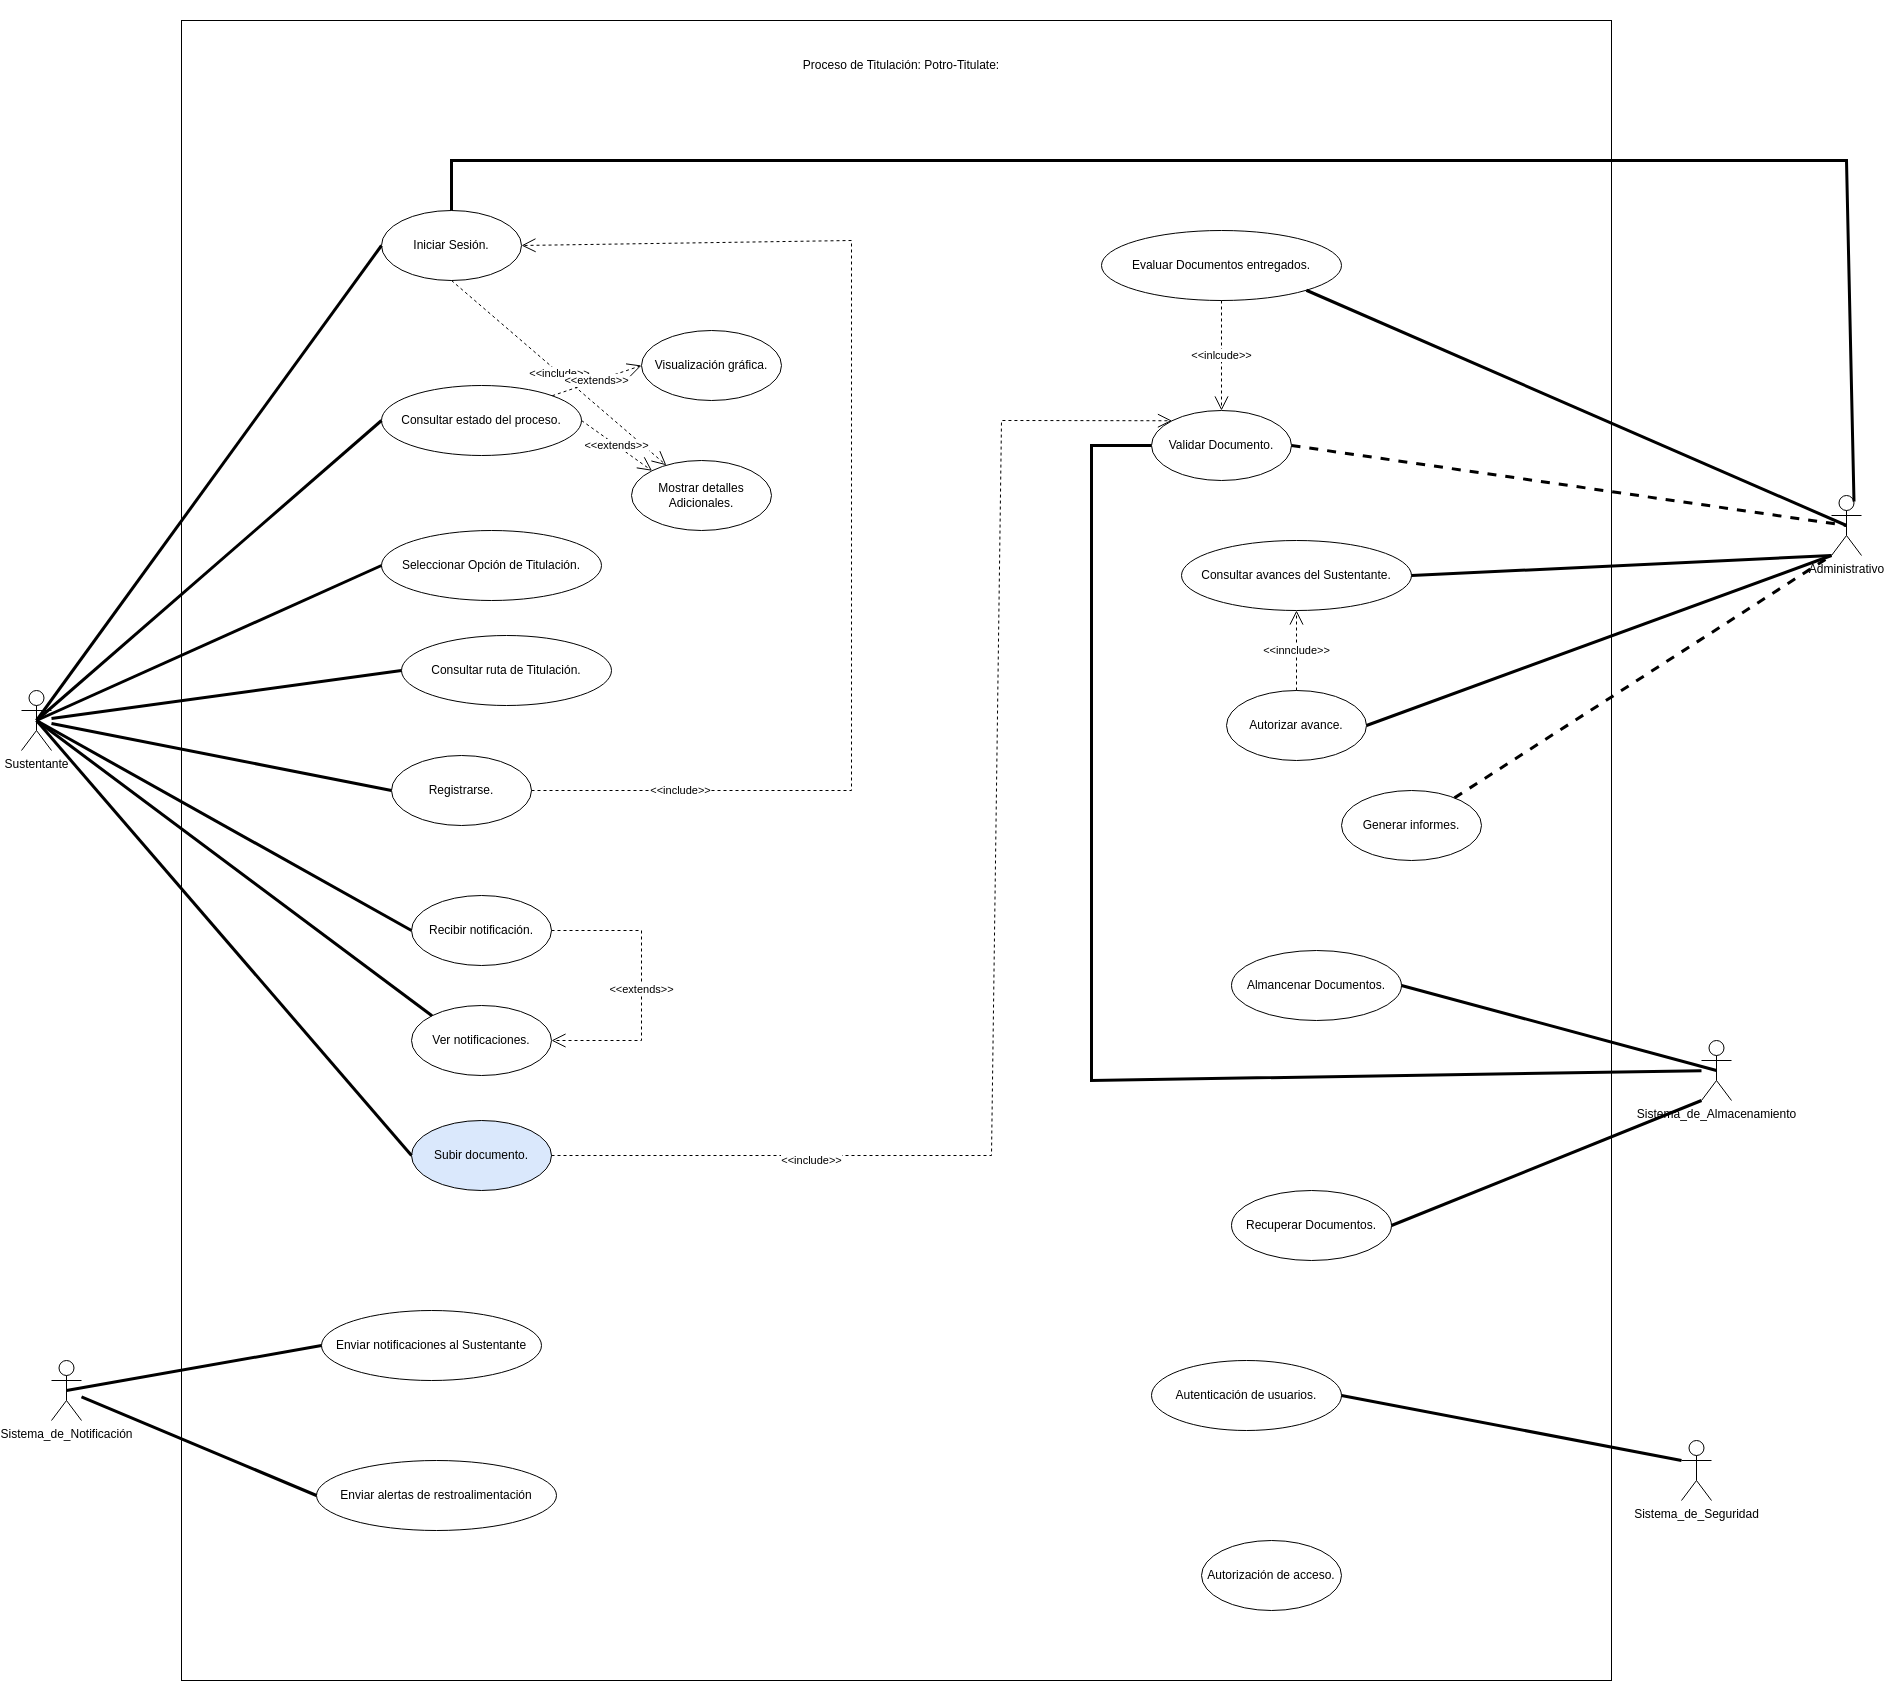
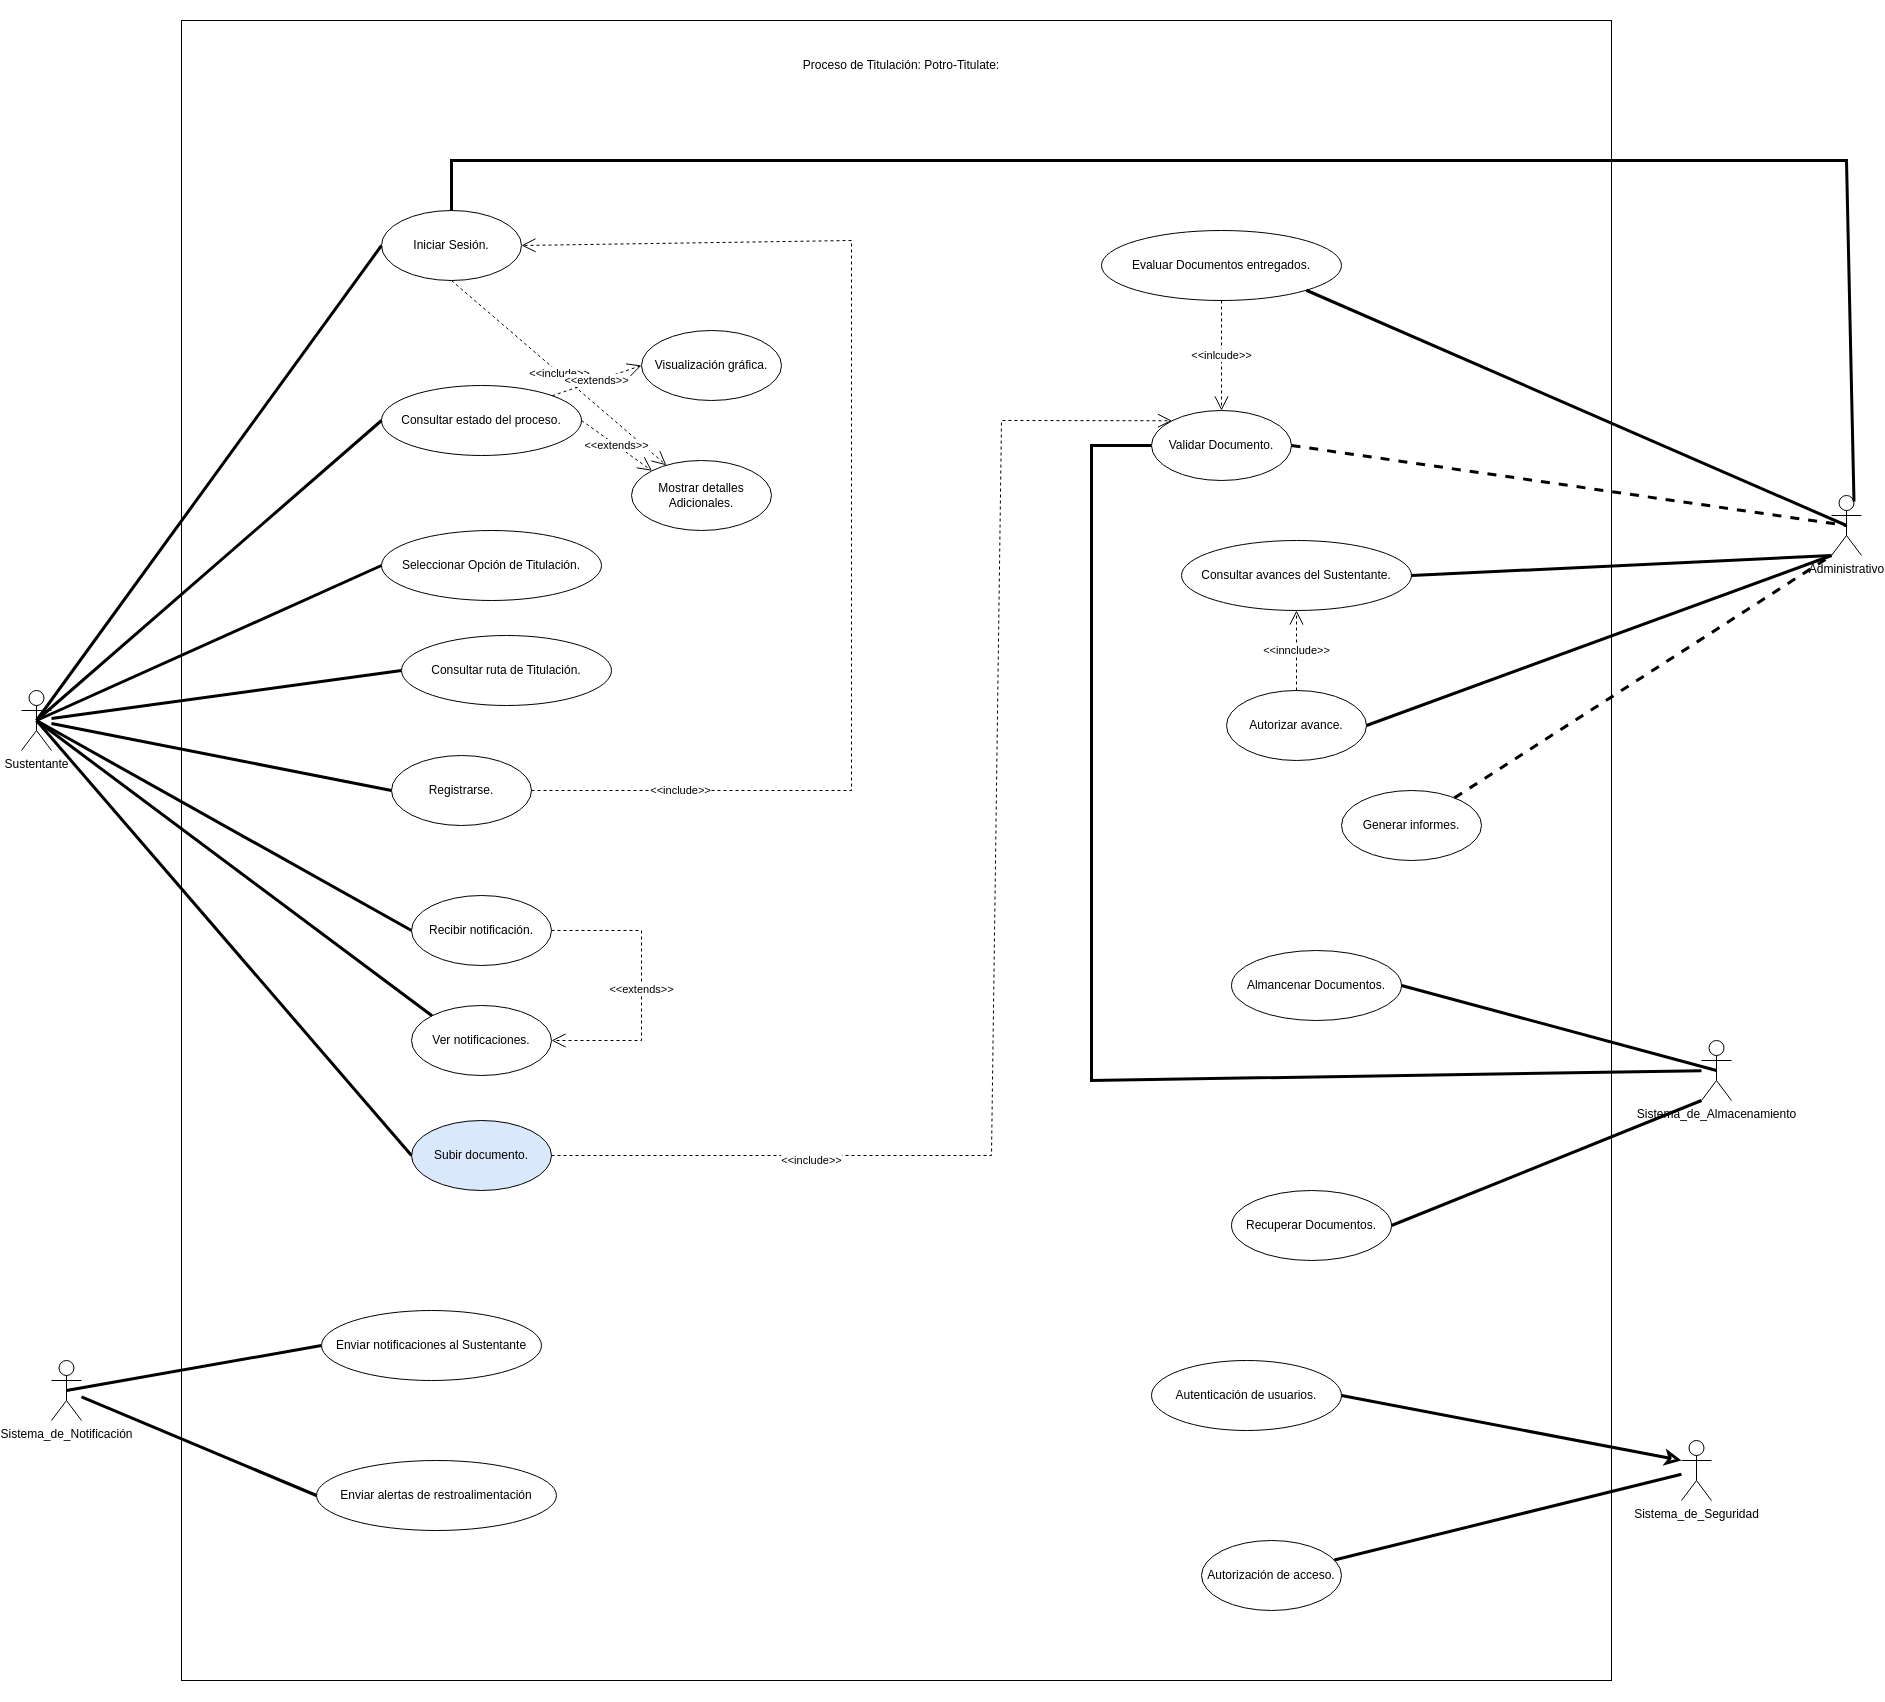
edge "Autenticación de usuarios." -- "Sistema_de_Seguridad": arrowhead none -> classic
edge "Sistema_de_Seguridad" -- "Autorización de acceso.": added
